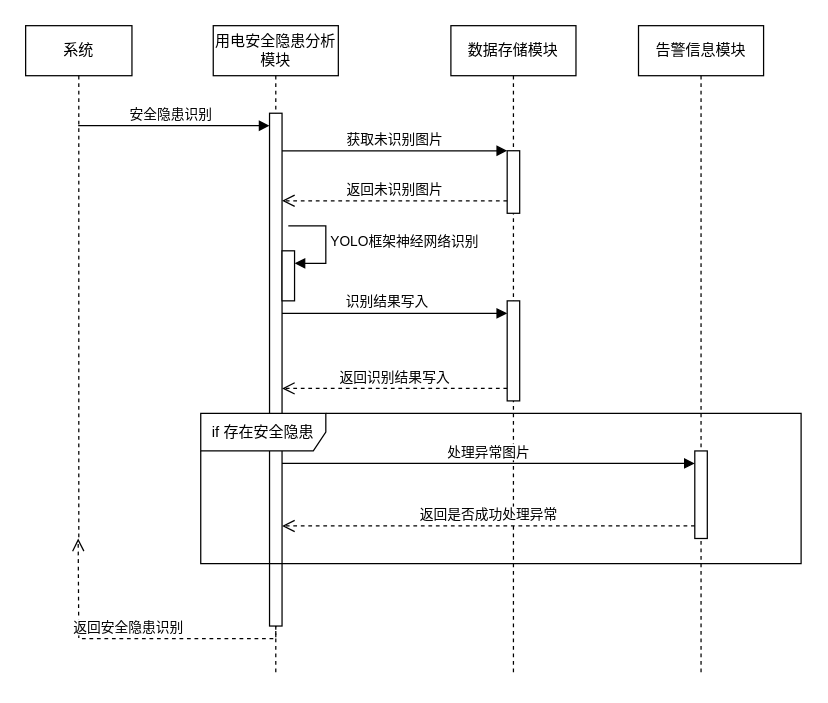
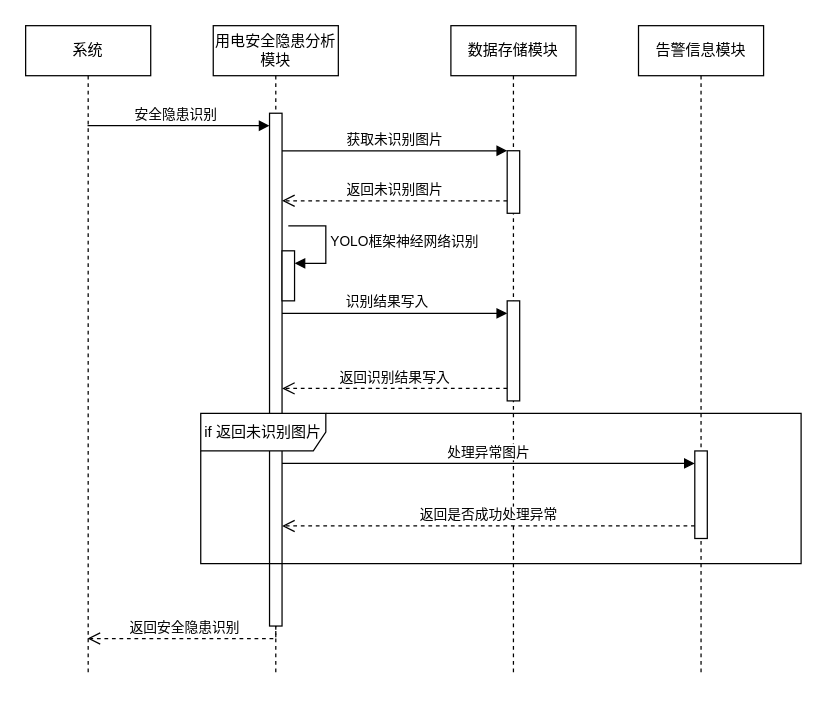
node "系统": size 106x513 -> 125x650
node "if 存在安全隐患": label "if 存在安全隐患" -> "if 返回未识别图片"
